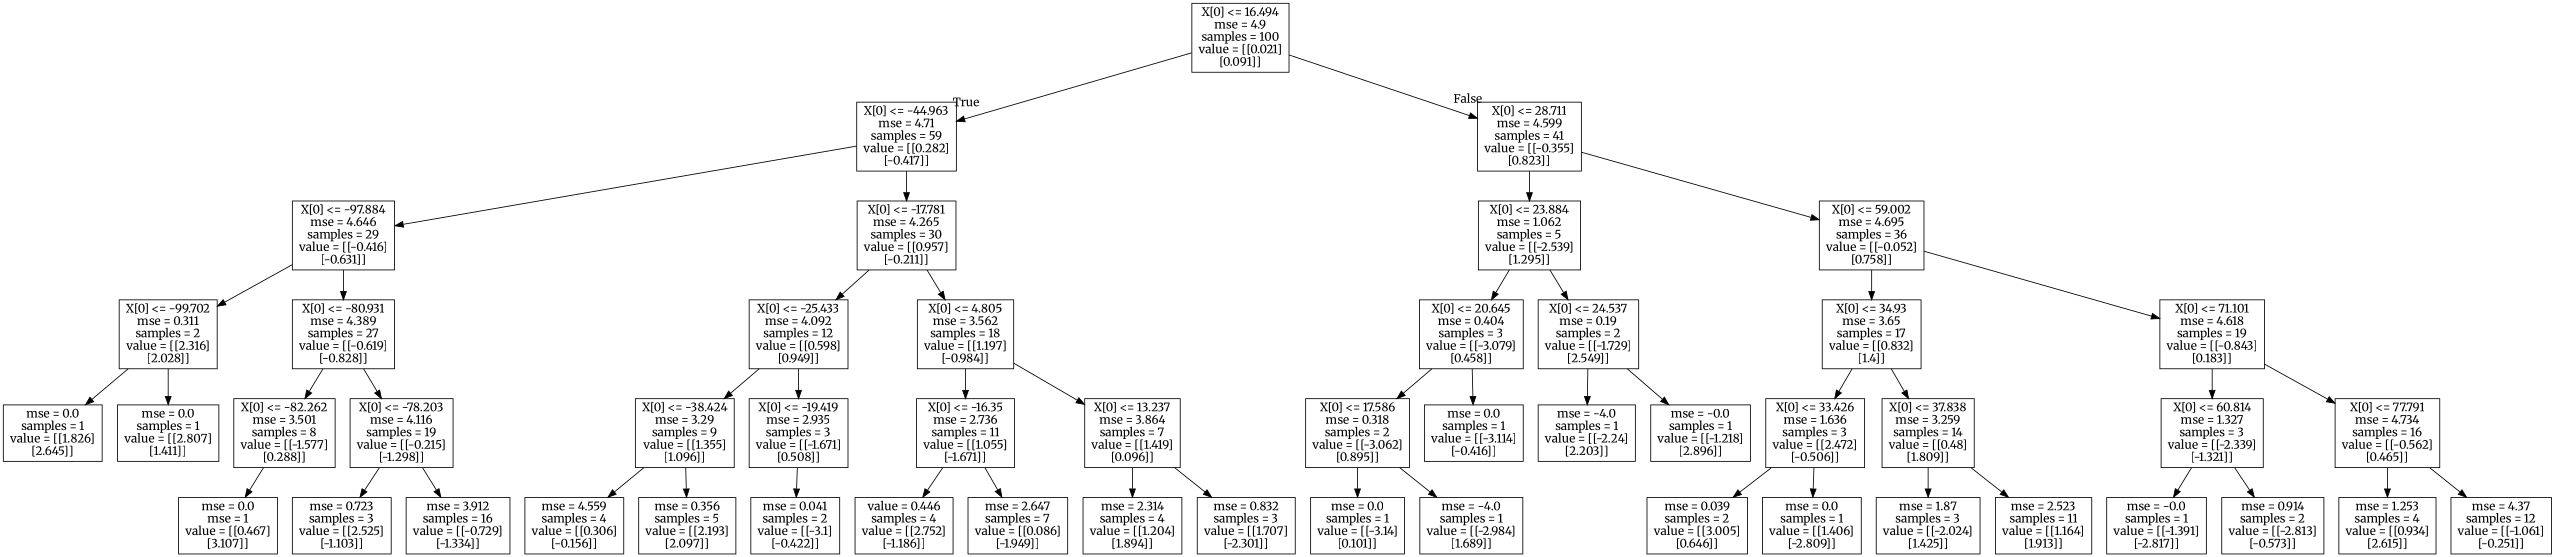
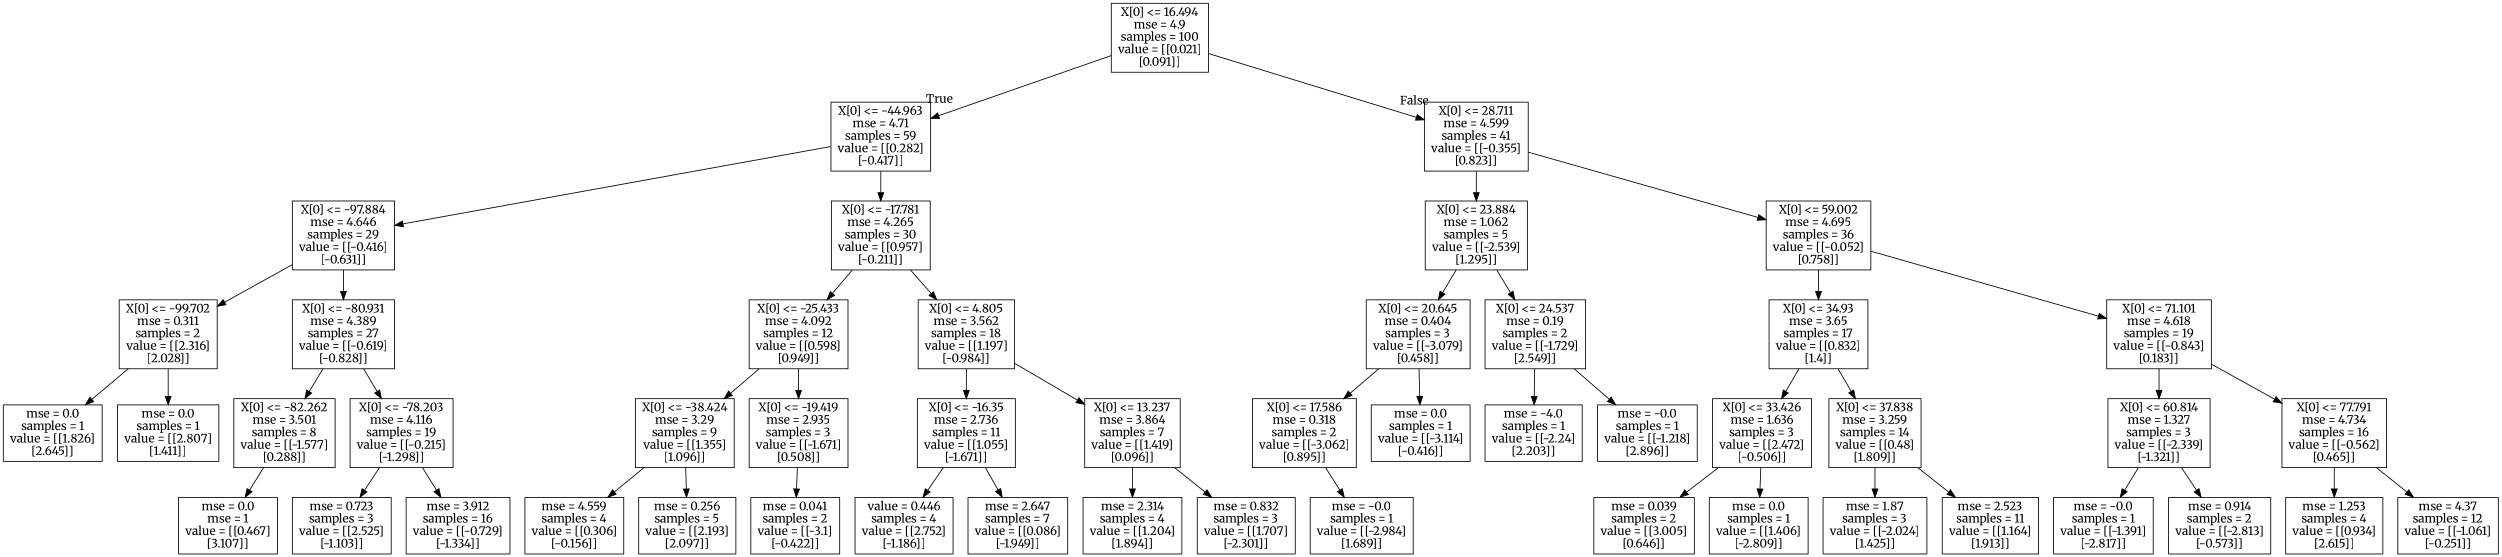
node "mse = 0.356 samples = 5 value = [[2.193] [2.097]]": label "mse = 0.356 samples = 5 value = [[2.193] [2.097]]" -> "mse = 0.256 samples = 5 value = [[2.193] [2.097]]"
node "mse = 0.0 samples = 1 value = [[-3.14] [0.101]]": removed
node "mse = -4.0 samples = 1 value = [[-2.984] [1.689]]": label "mse = -4.0 samples = 1 value = [[-2.984] [1.689]]" -> "mse = -0.0 samples = 1 value = [[-2.984] [1.689]]"
